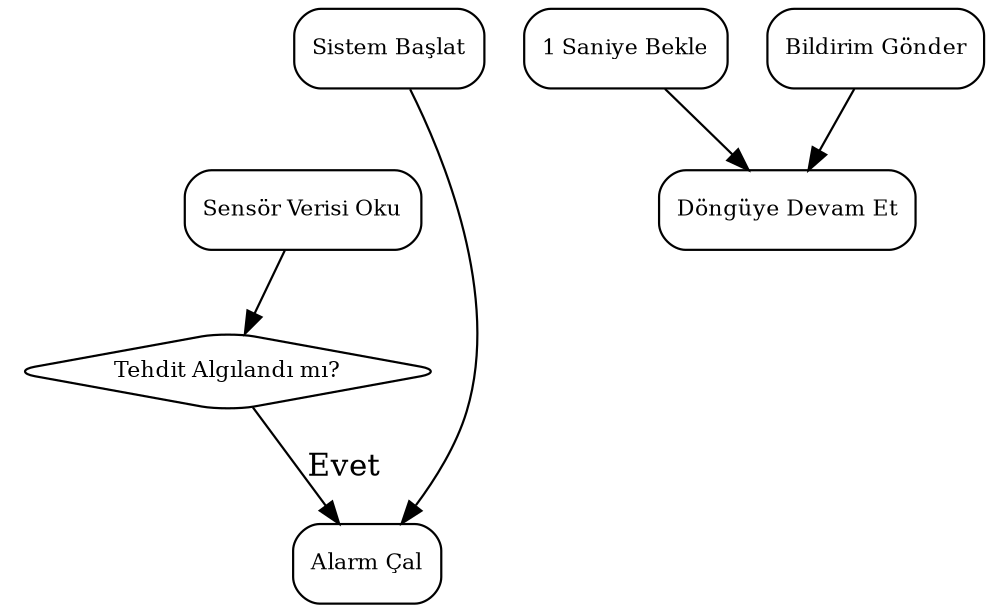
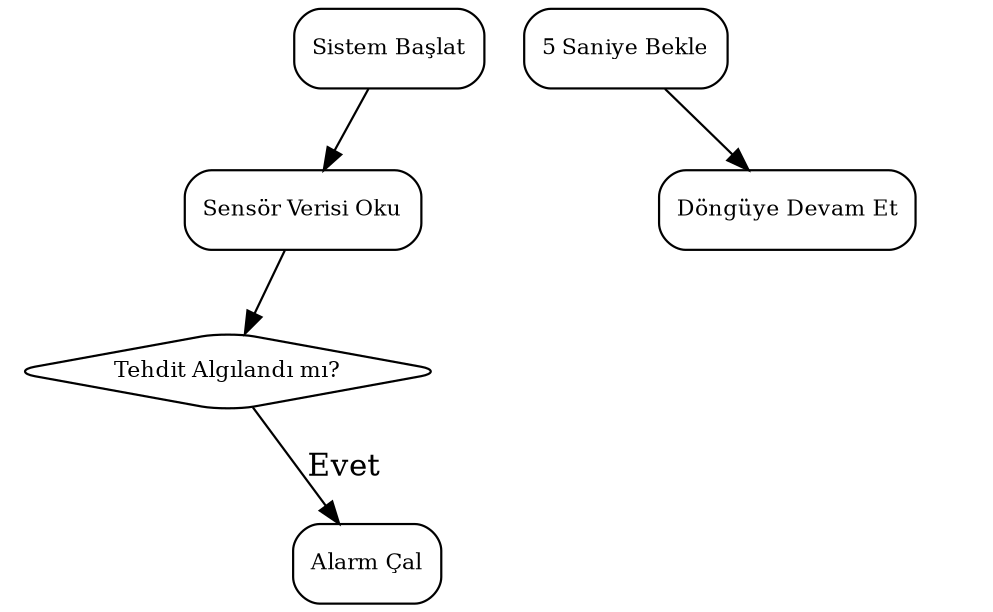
node "1 Saniye Bekle": label "1 Saniye Bekle" -> "5 Saniye Bekle"
node "Bildirim Gönder": removed
edge "Sistem Başlat" -> "Alarm Çal": now "Sistem Başlat" -> "Sensör Verisi Oku"
